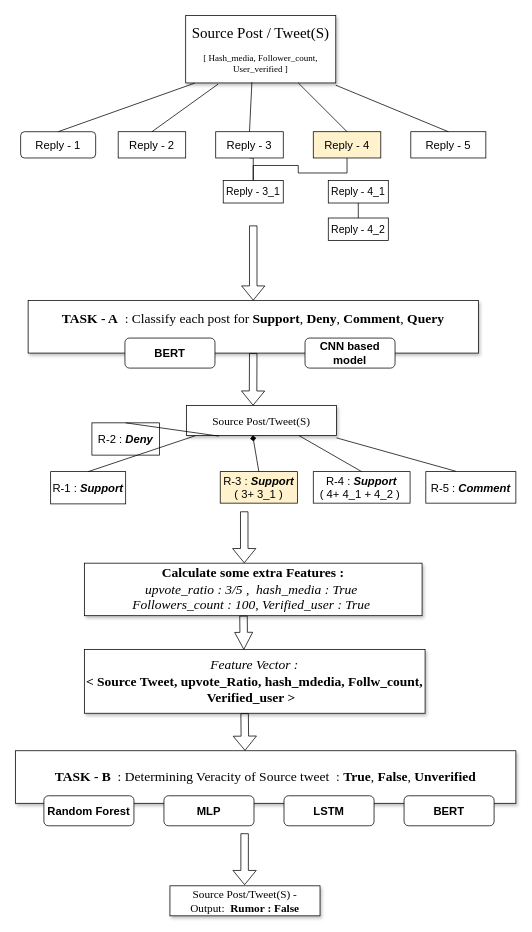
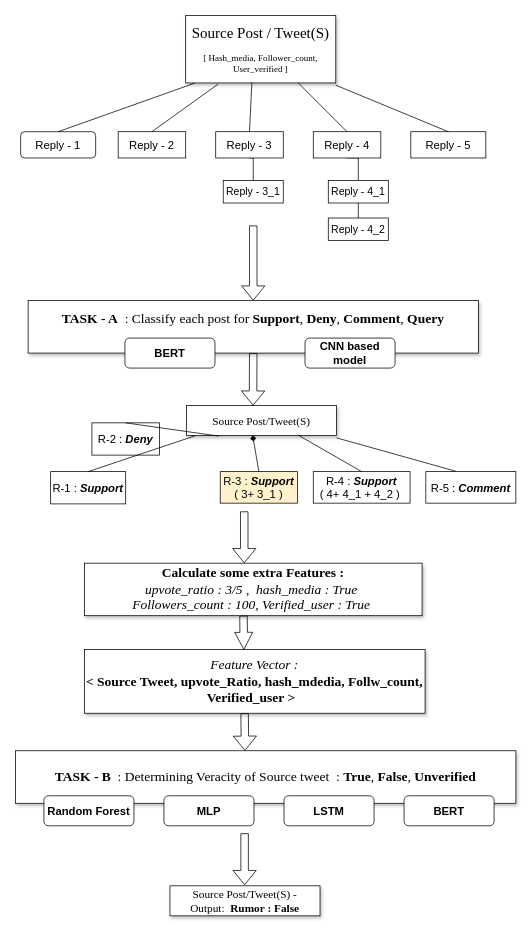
node "Reply - 4": fillcolor #fff2cc -> #ffffff
edge "Reply - 4" -- "Reply - 3_1": now "Reply - 4" -- "Reply - 4_1"
